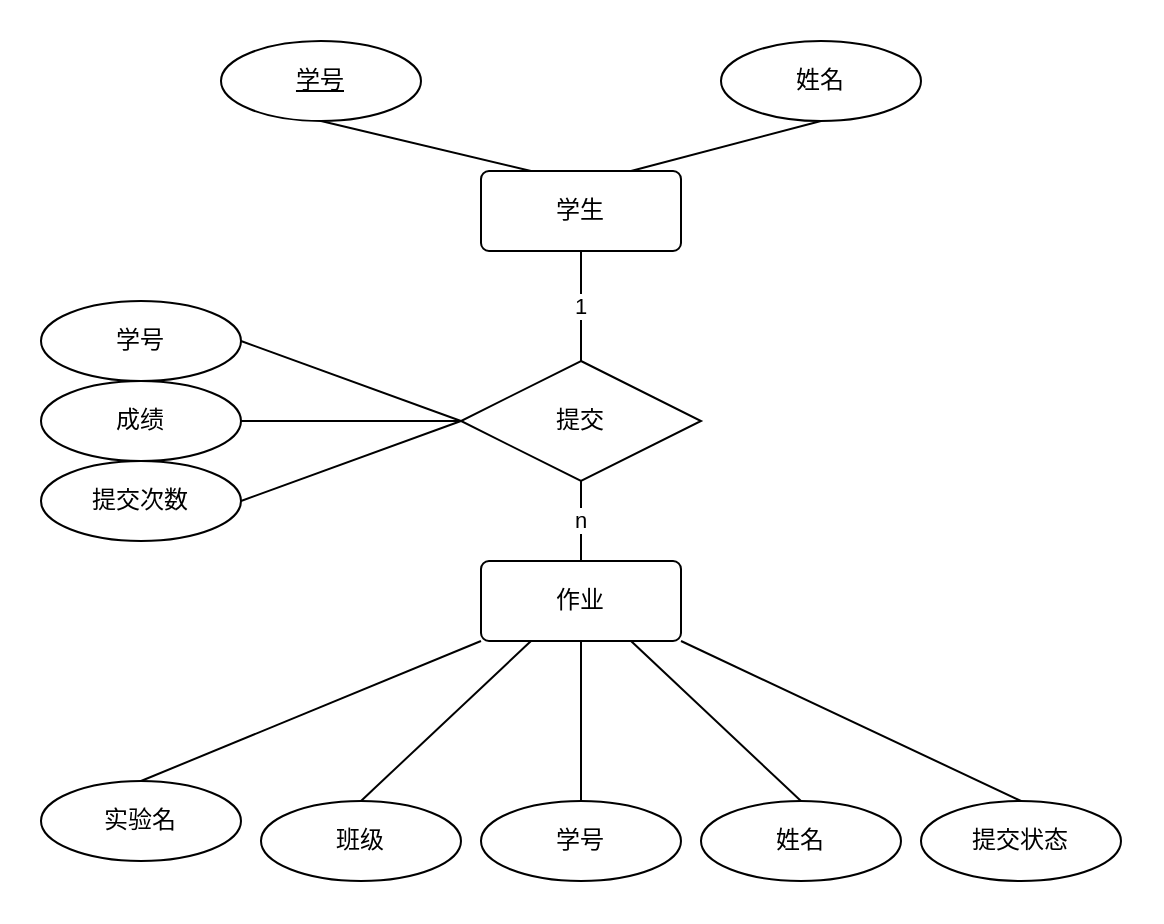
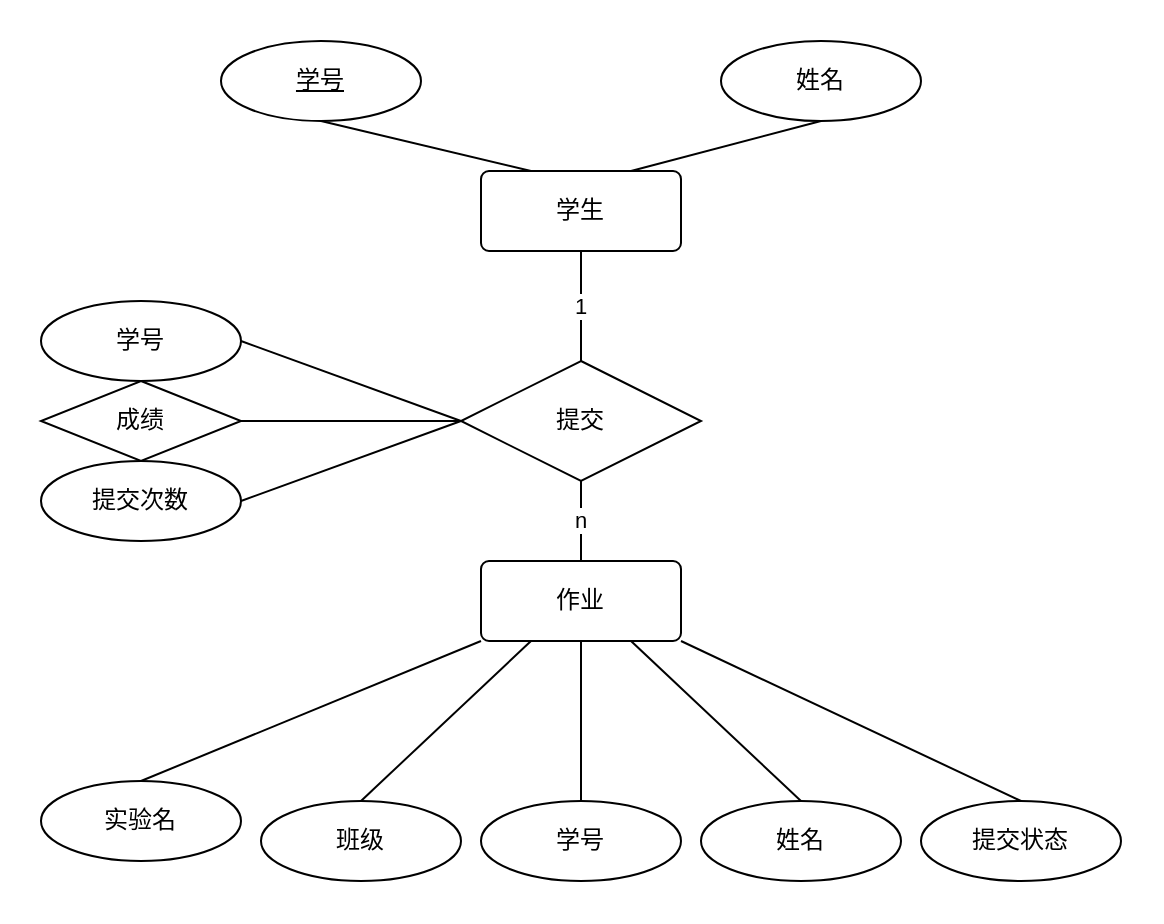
node "成绩": shape ellipse -> diamond
